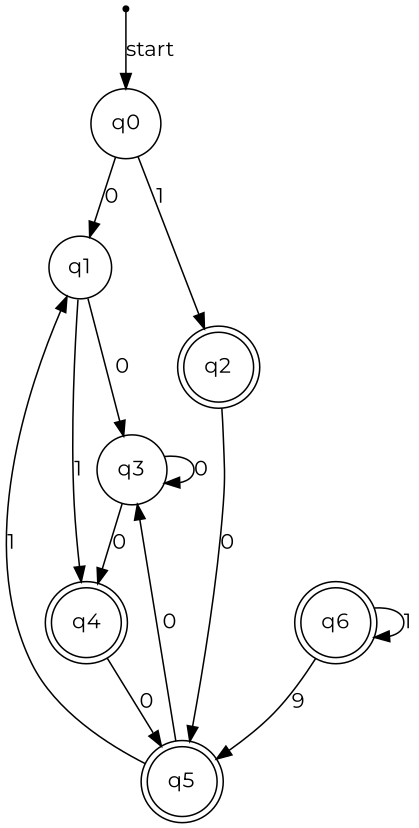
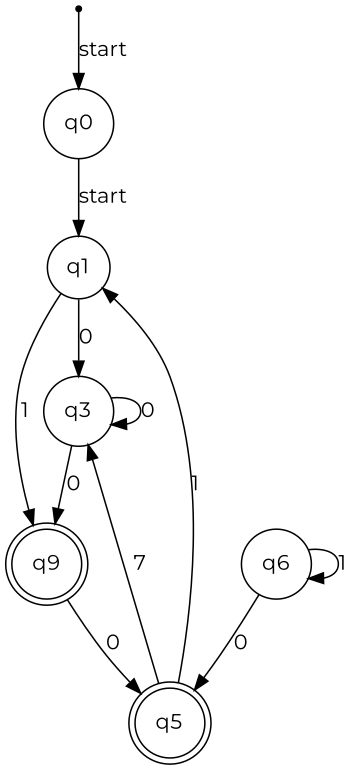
edge "q0" -> "q1": label "0" -> "start"
node "q2": removed
node "q4": label "q4" -> "q9"
edge "q5" -> "q3": label "0" -> "7"
node "q6": shape doublecircle -> circle
edge "q6" -> "q5": label "9" -> "0"
